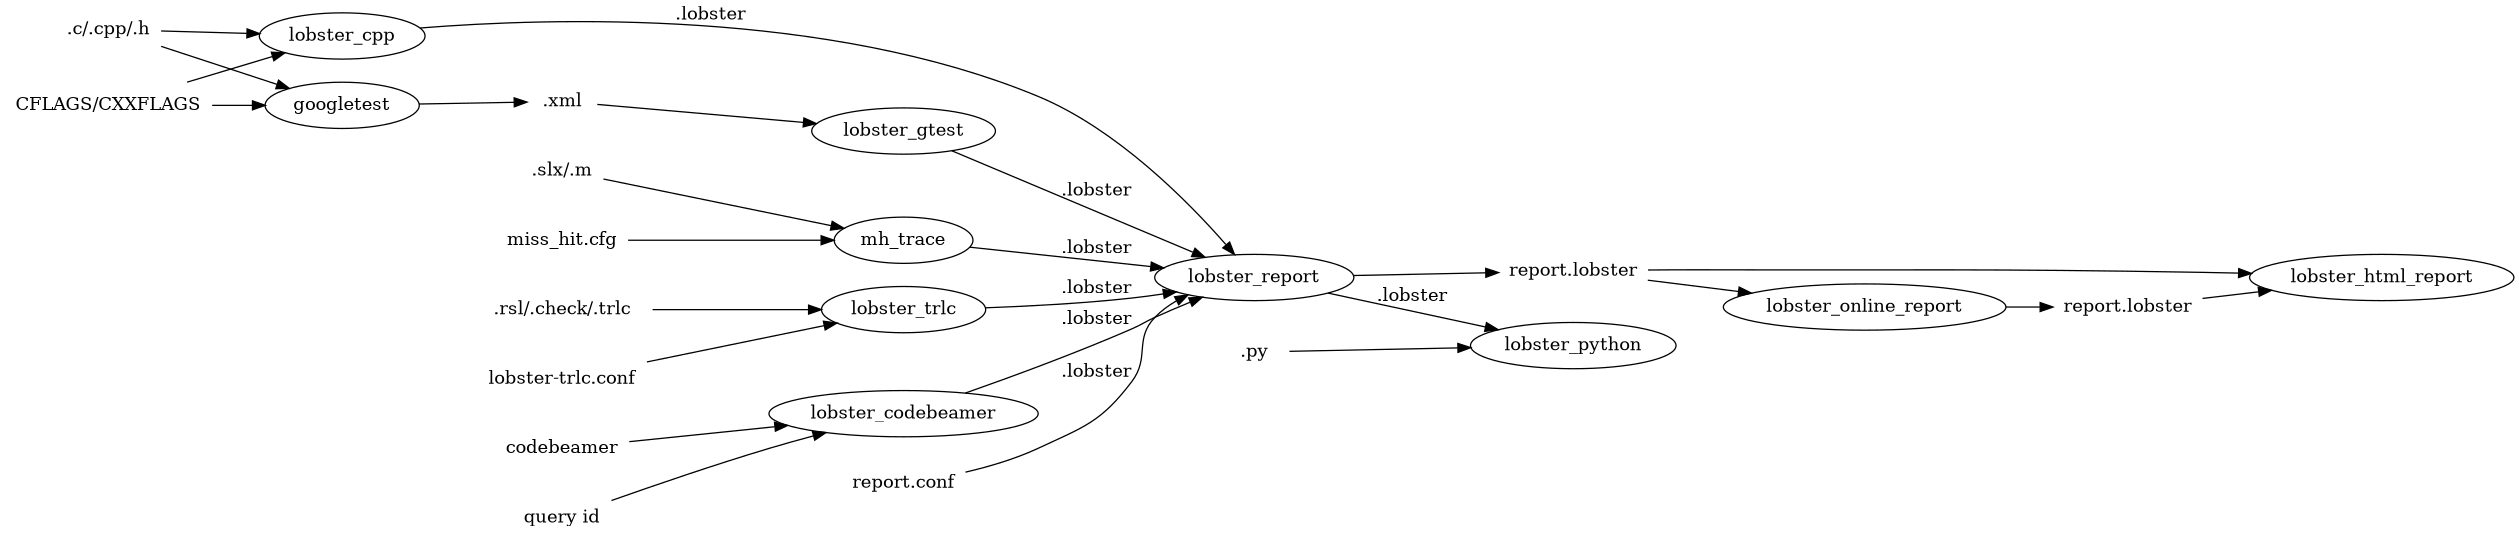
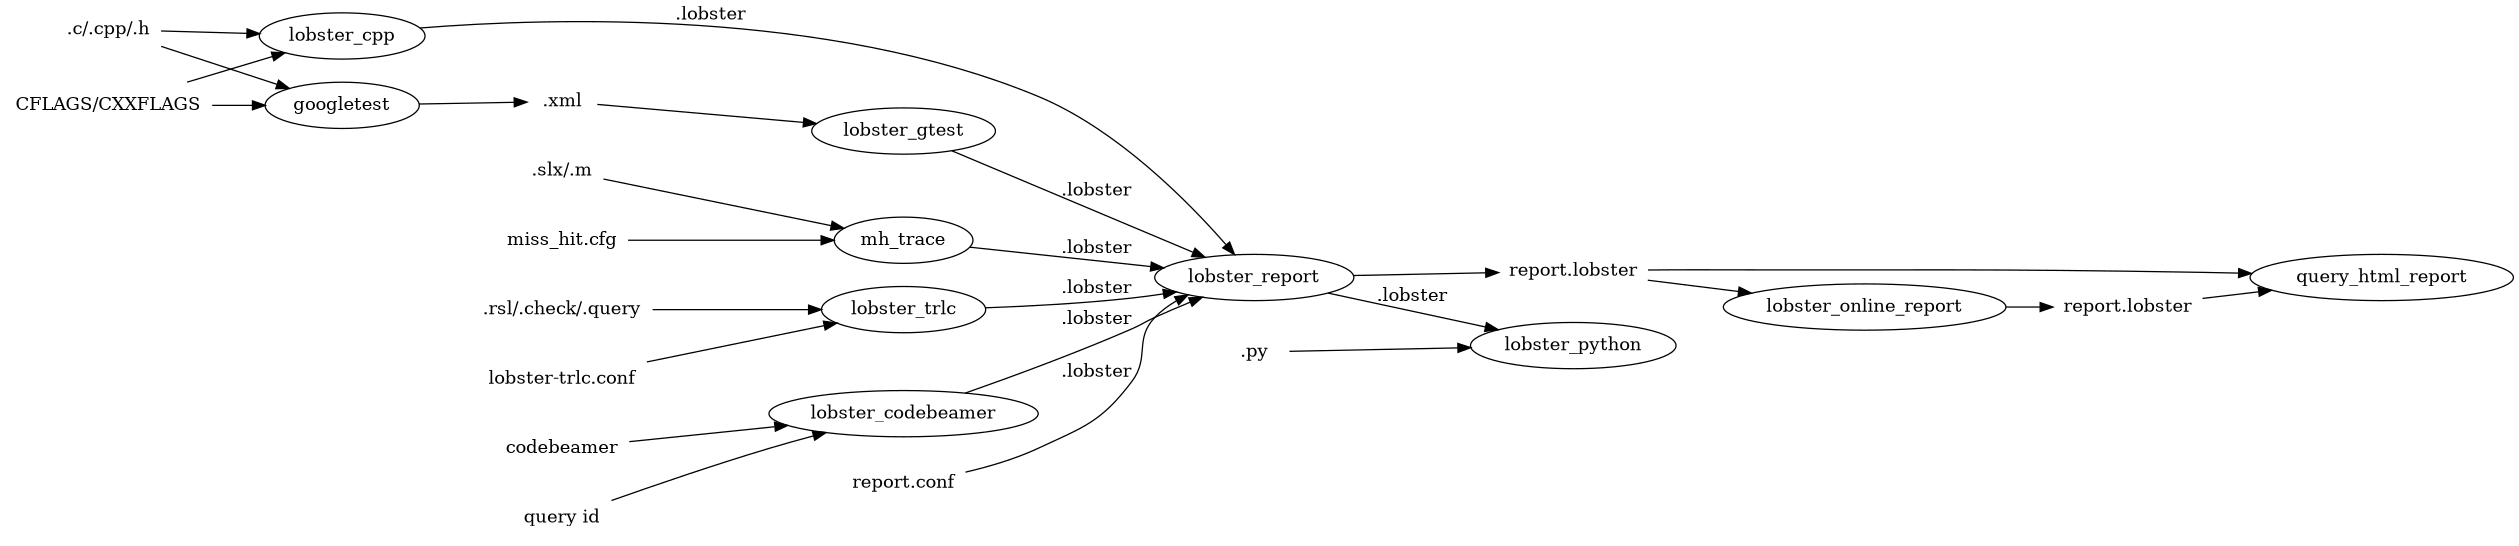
node "lobster_html_report": label "lobster_html_report" -> "query_html_report"
node ".rsl/.check/.trlc": label ".rsl/.check/.trlc" -> ".rsl/.check/.query"
